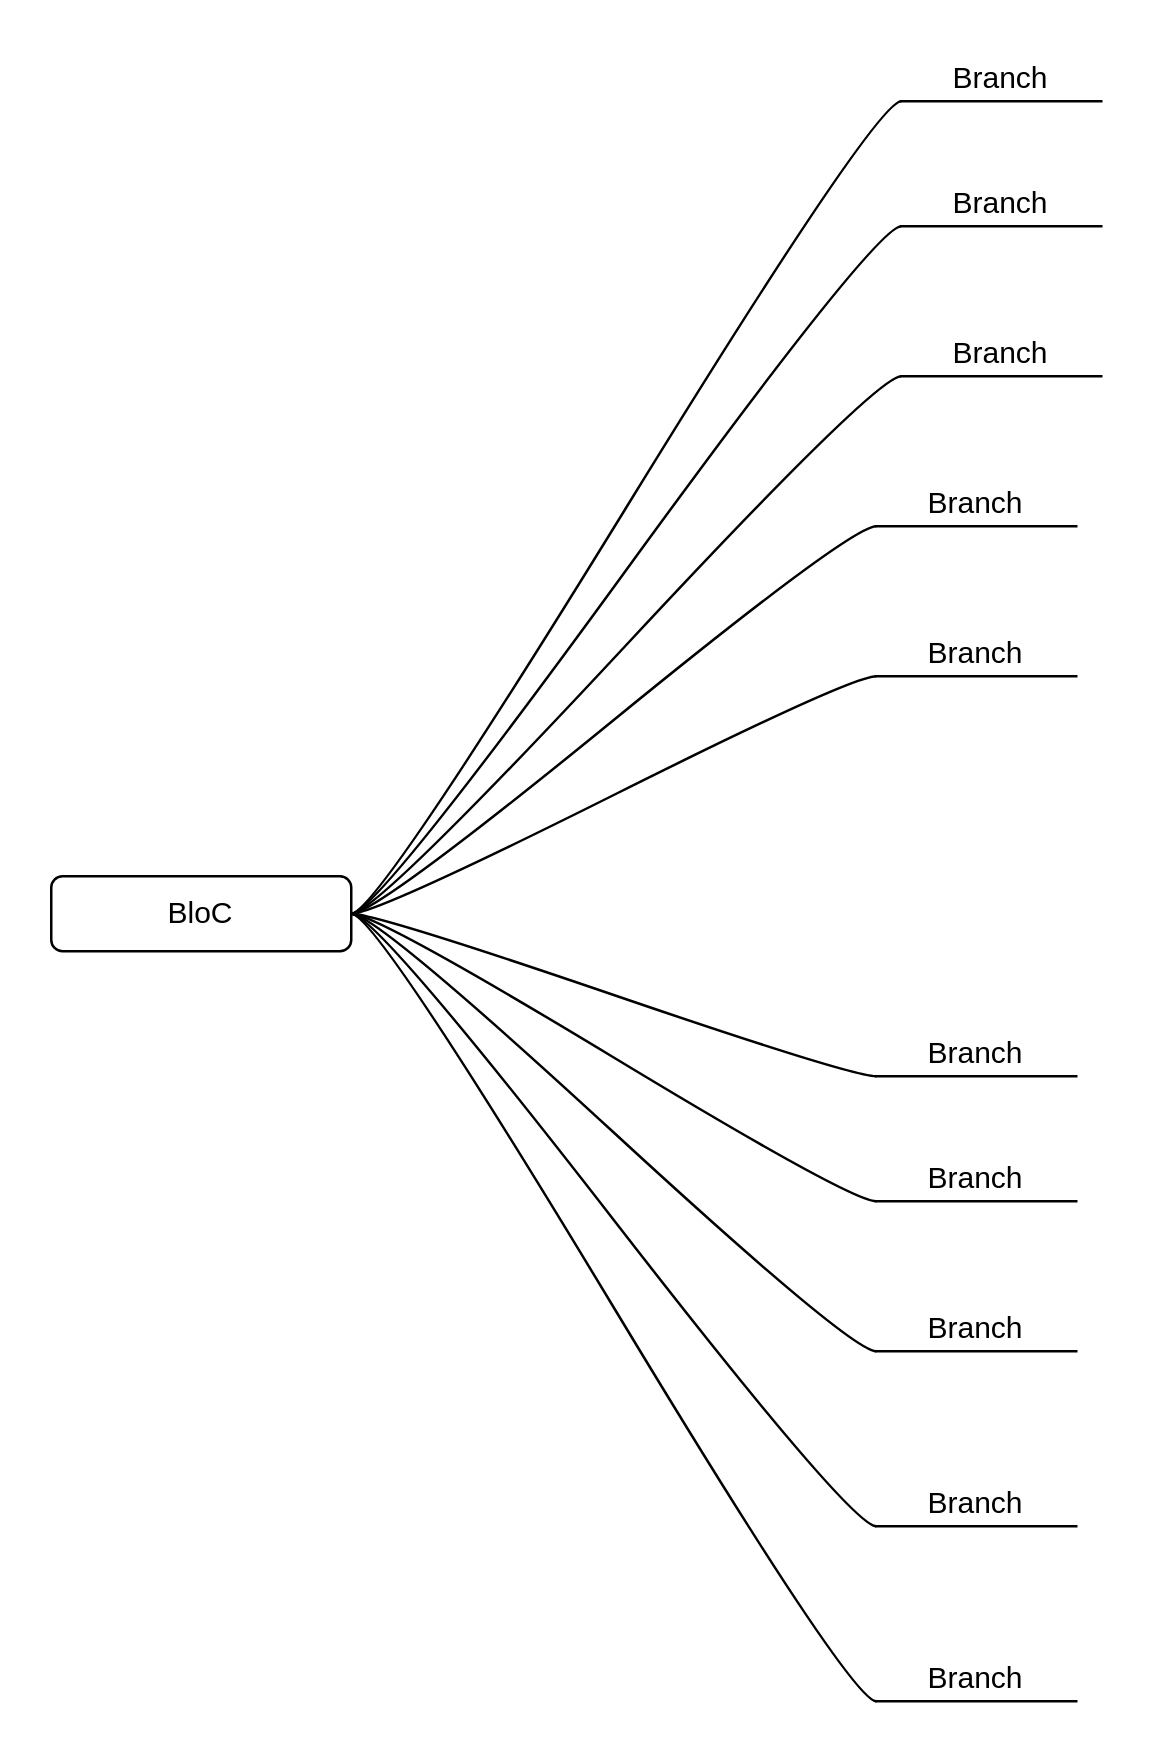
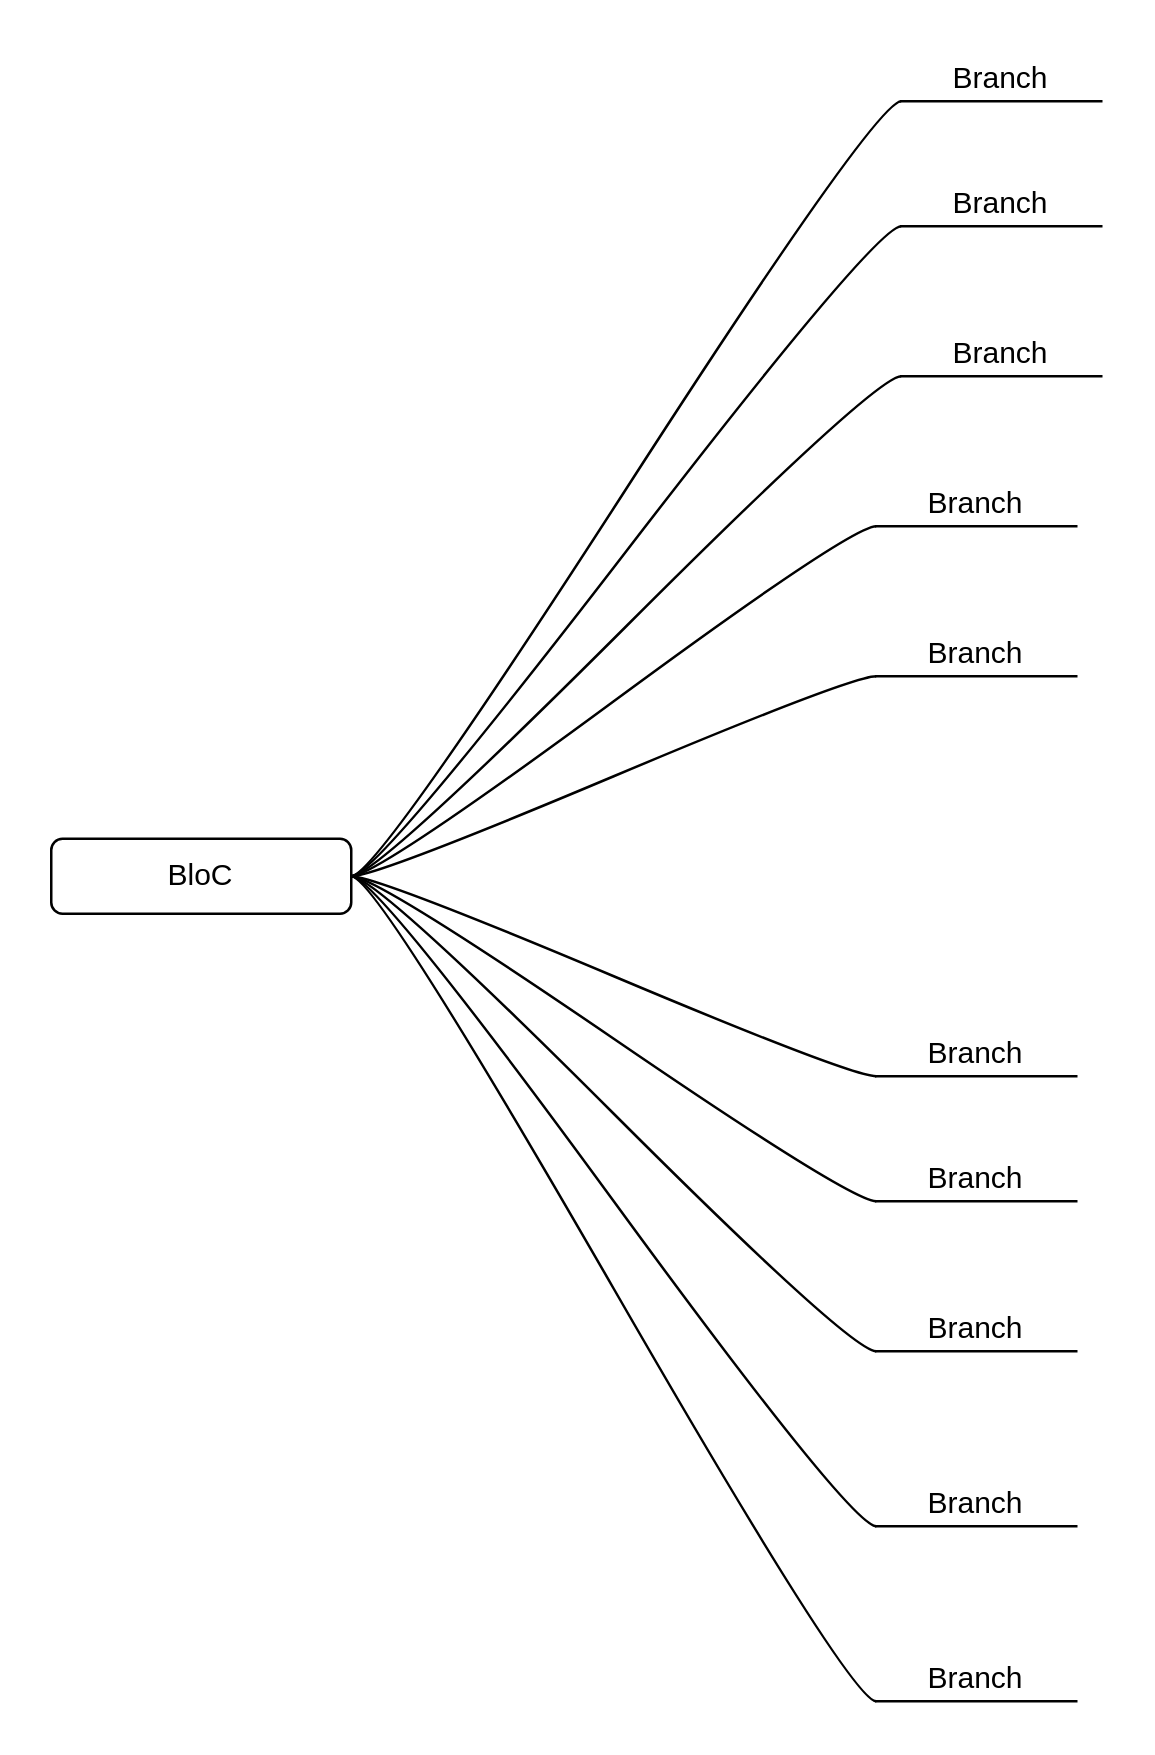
node "BloC": moved (201, 914) -> (201, 876)
